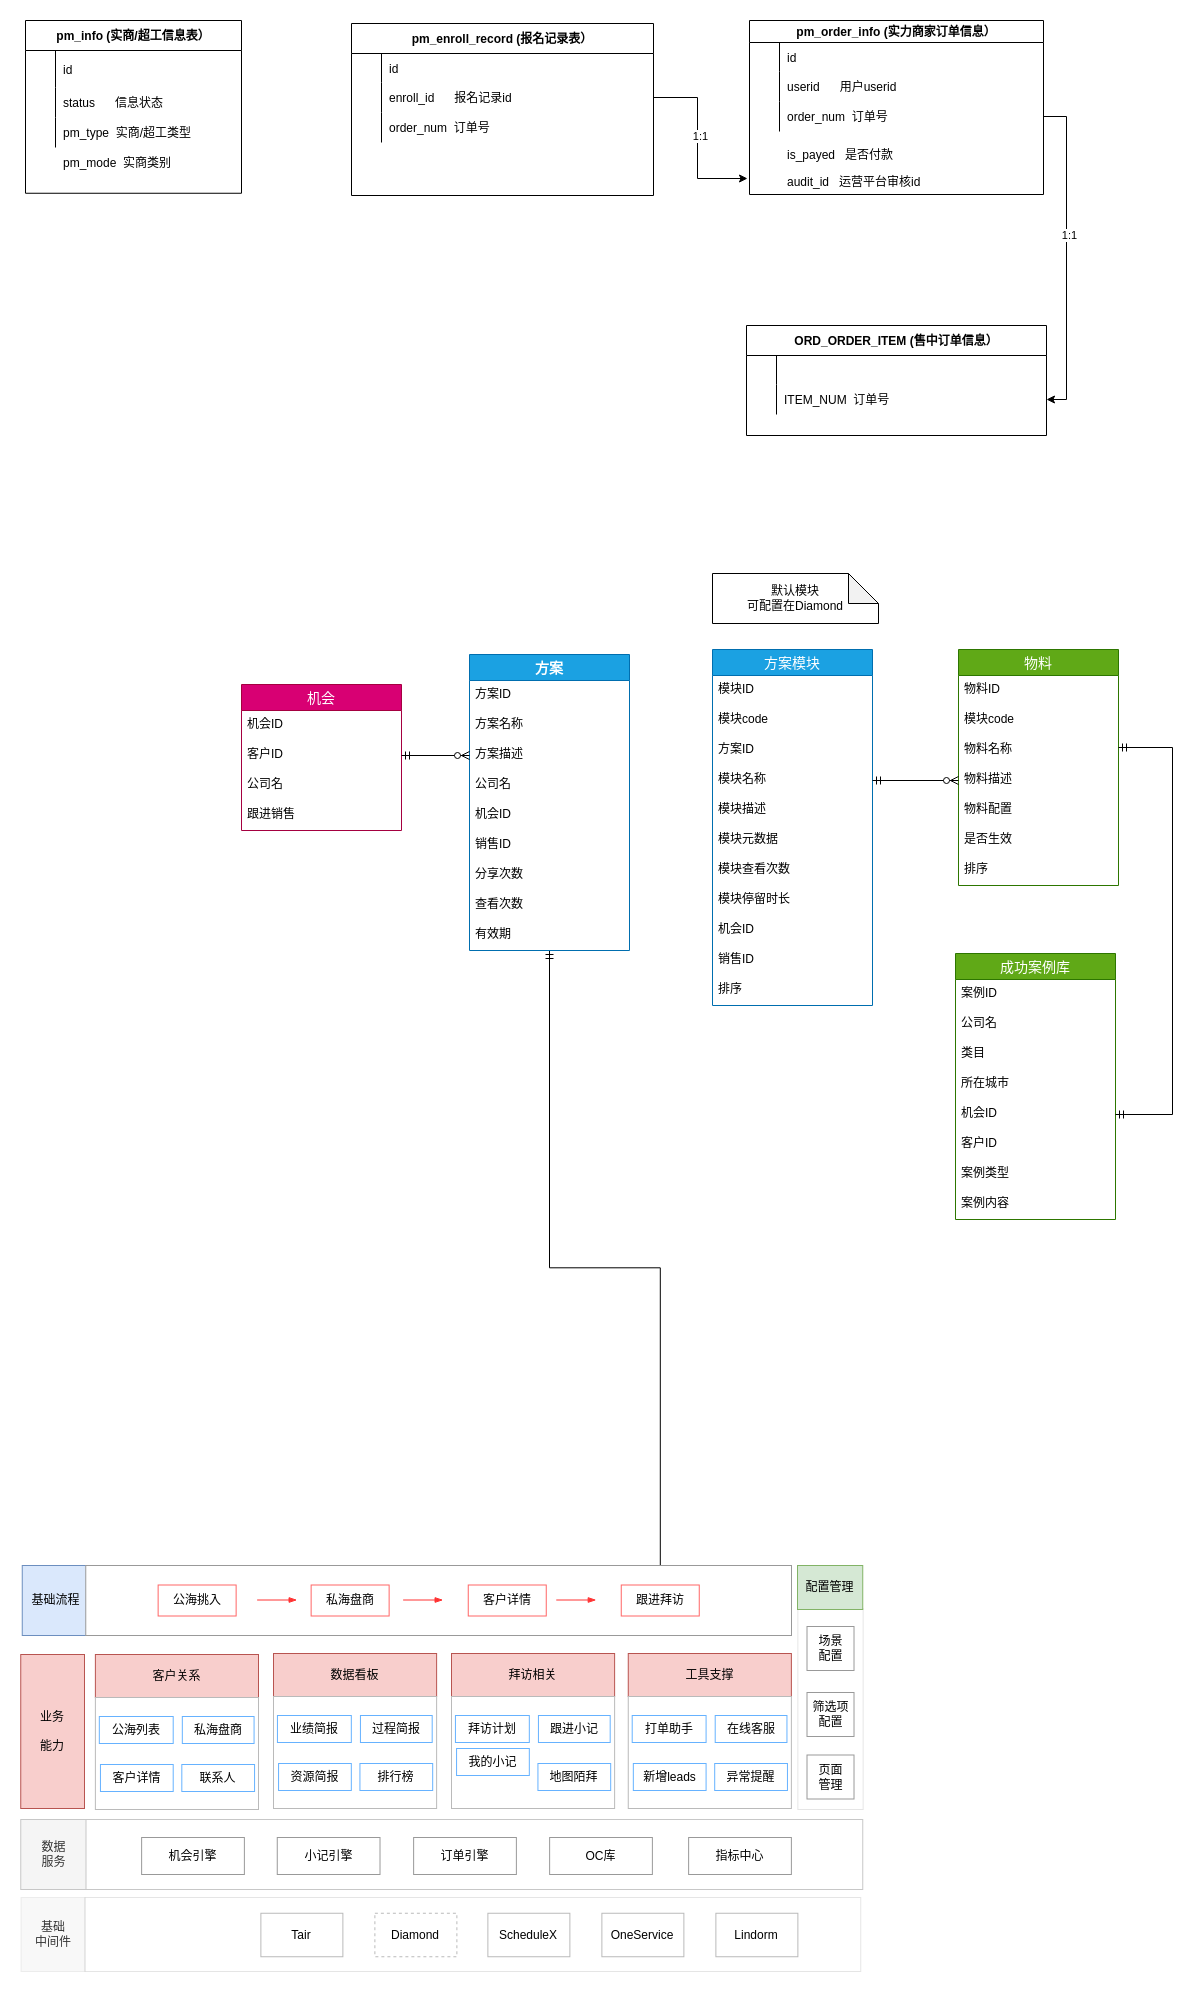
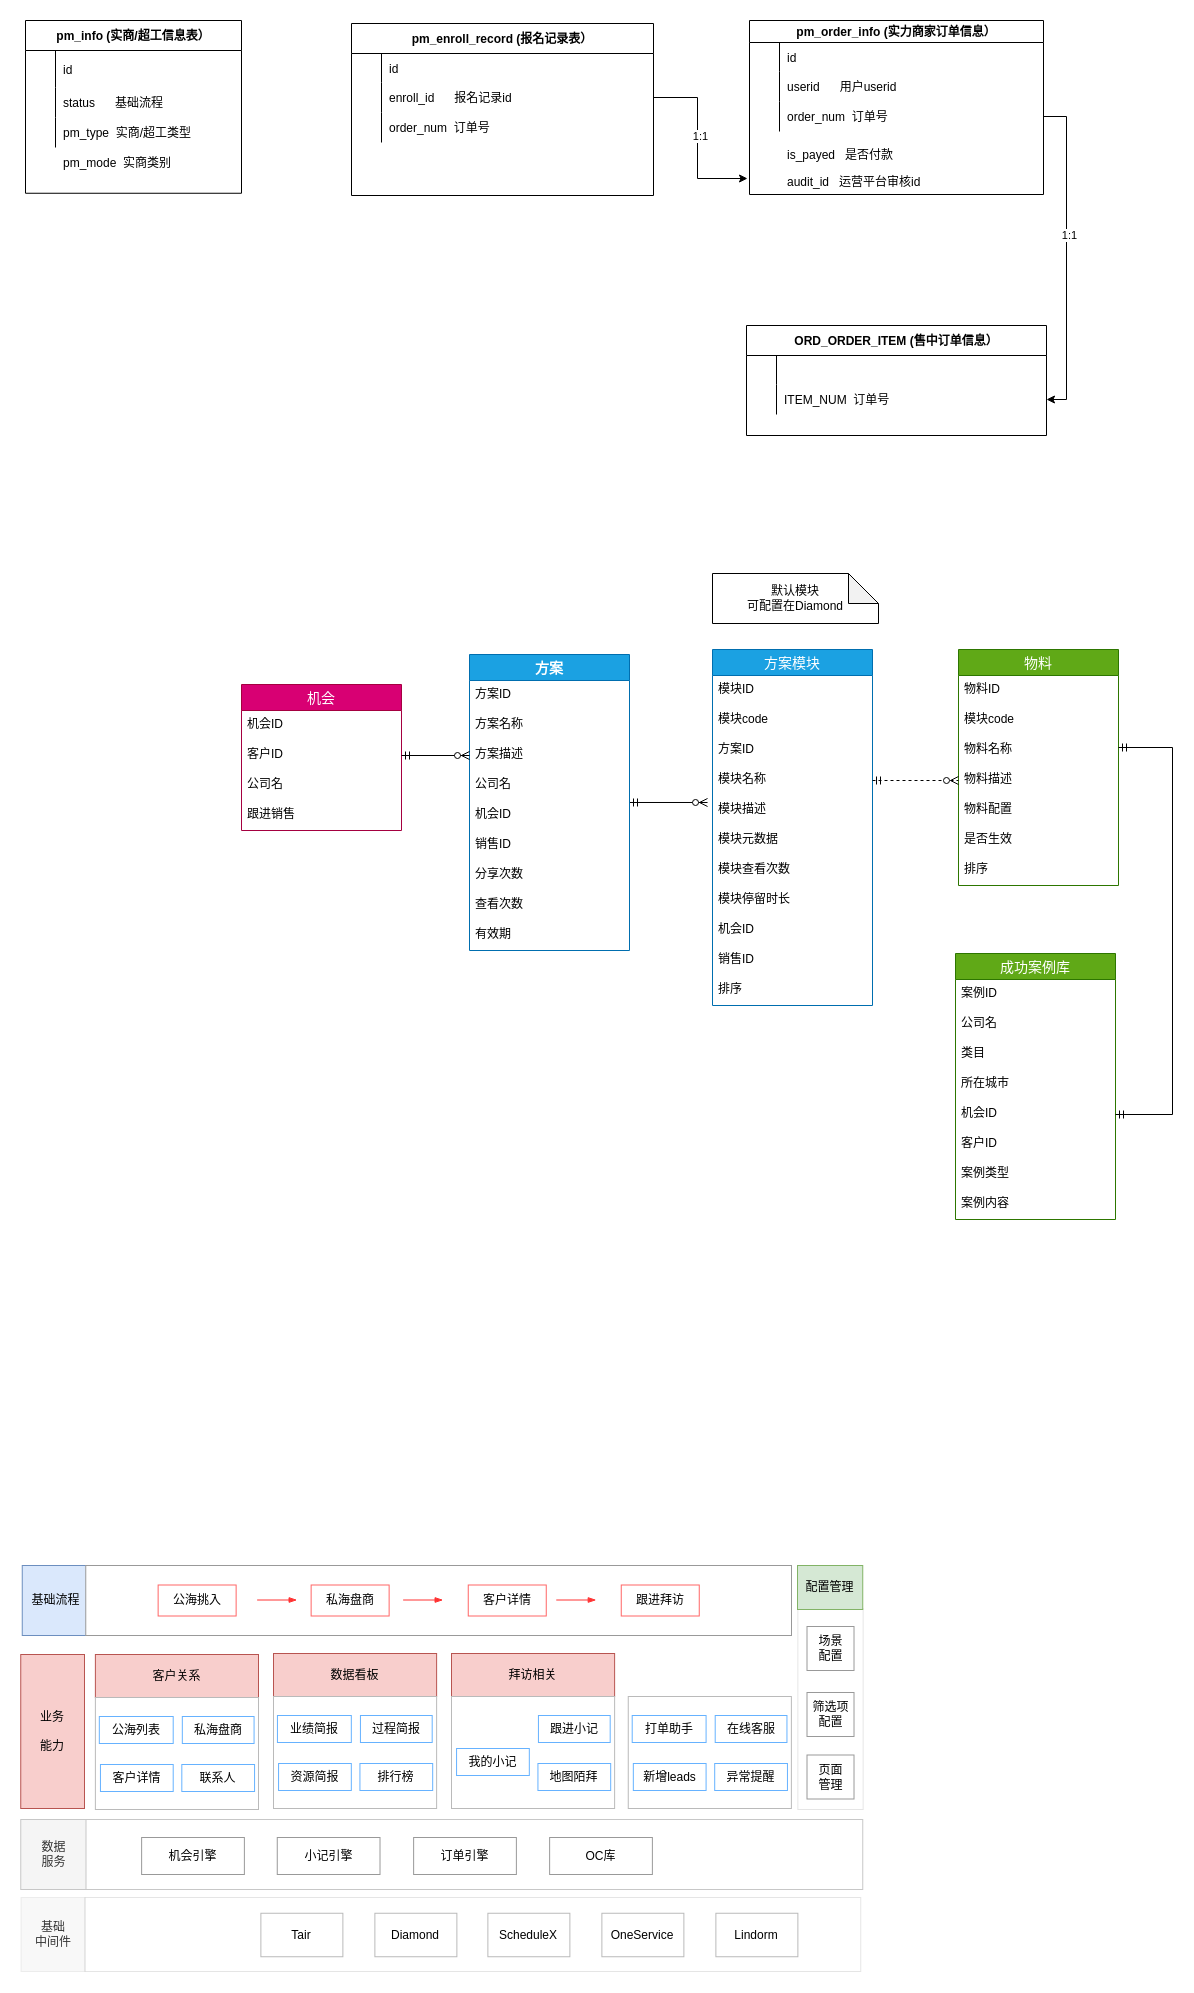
node "status 信息状态": label "status 信息状态" -> "status 基础流程"
edge "模块名称" -- "物料描述": style solid -> dashed
edge "方案" -- "跟进拜访": now "方案" -- "模块描述"
node "工具支撑": removed
node "拜访计划": removed
node "指标中心": removed
node "Diamond": style dashed -> solid
